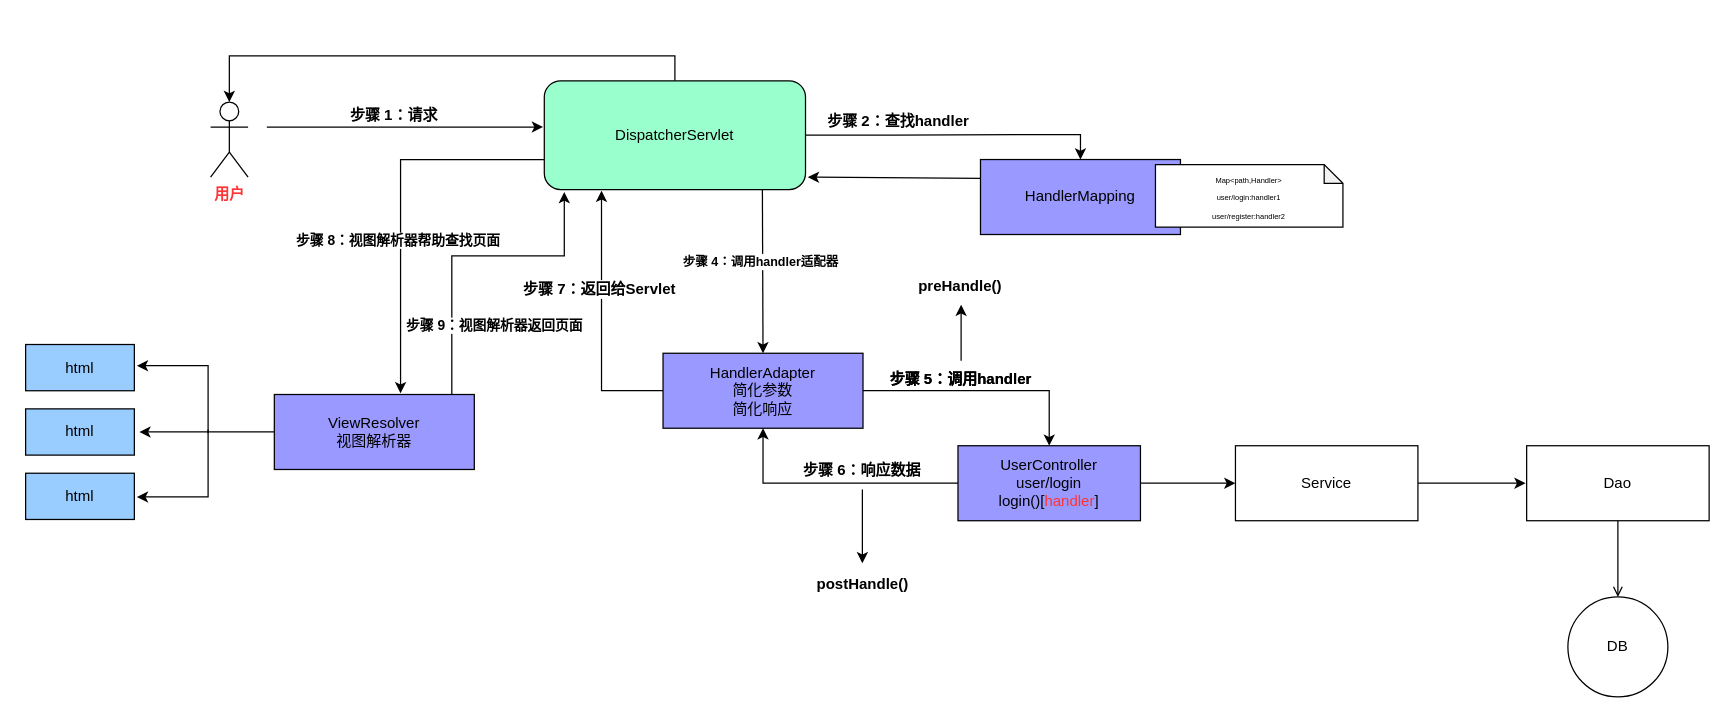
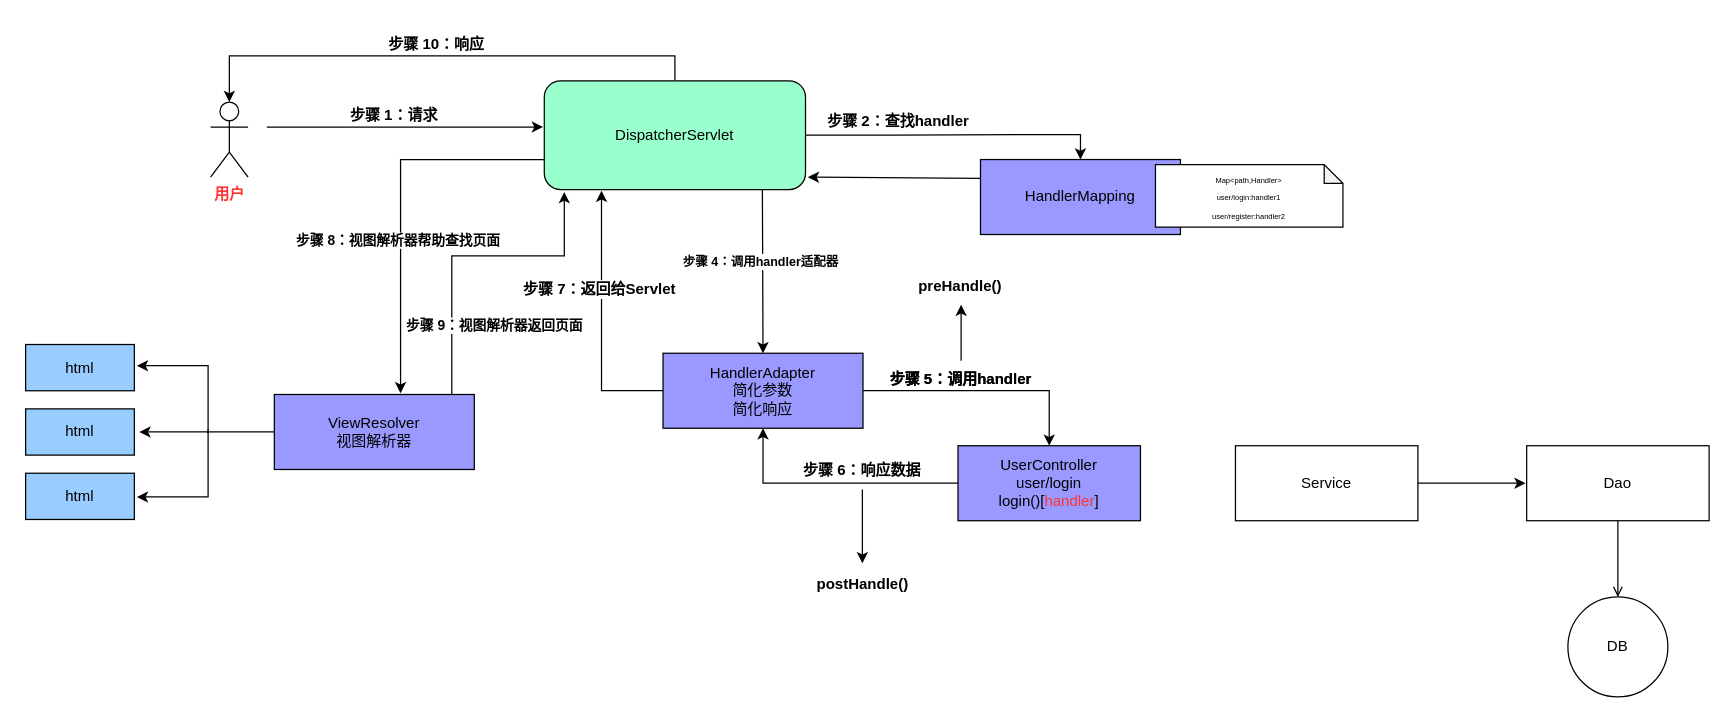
node "步骤 10：响应": added
edge "UserController user/login login()[handler]" -> "Service": removed
